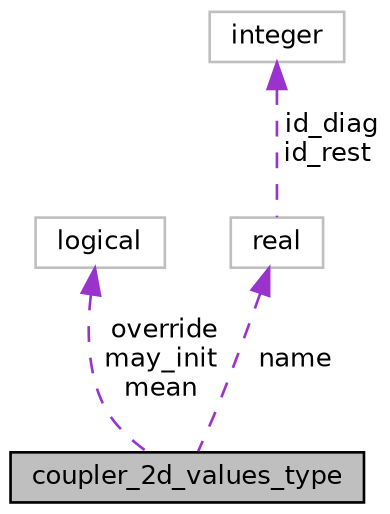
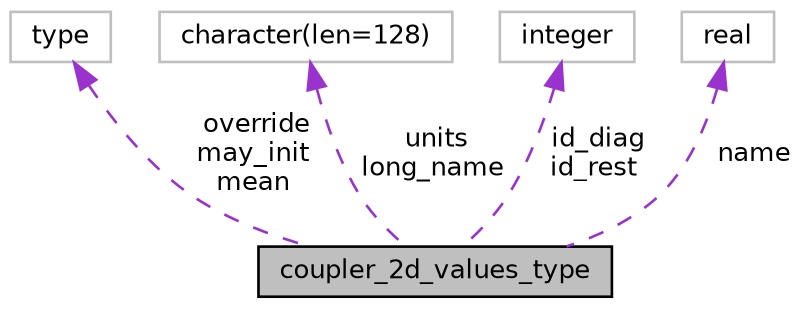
node "character(len=128)": added
edge "real" -> "integer": now "coupler_2d_values_type" -> "integer"
node "logical": label "logical" -> "type"
